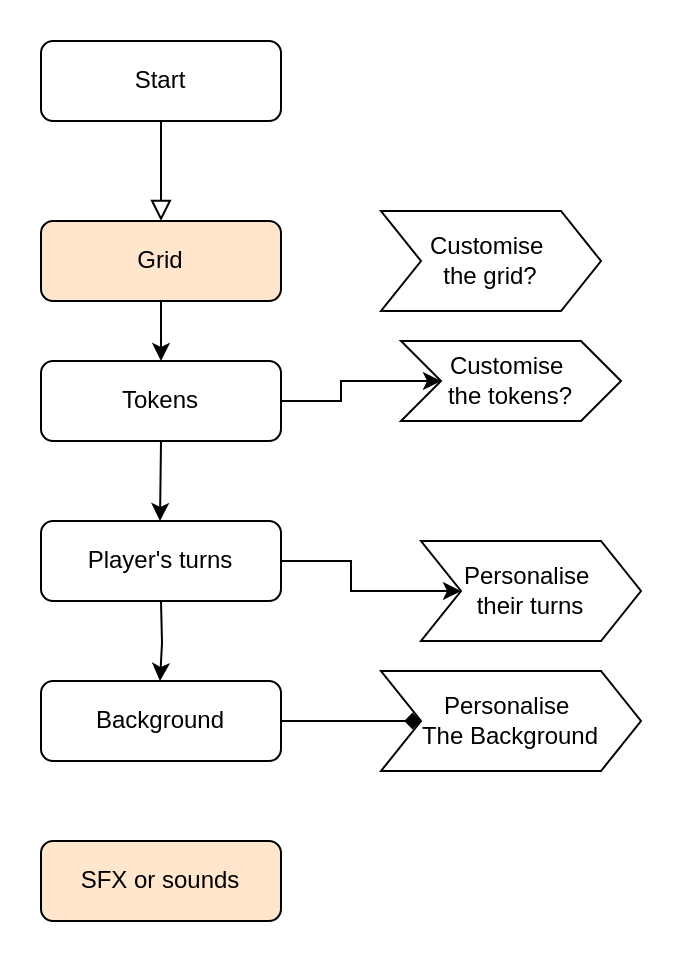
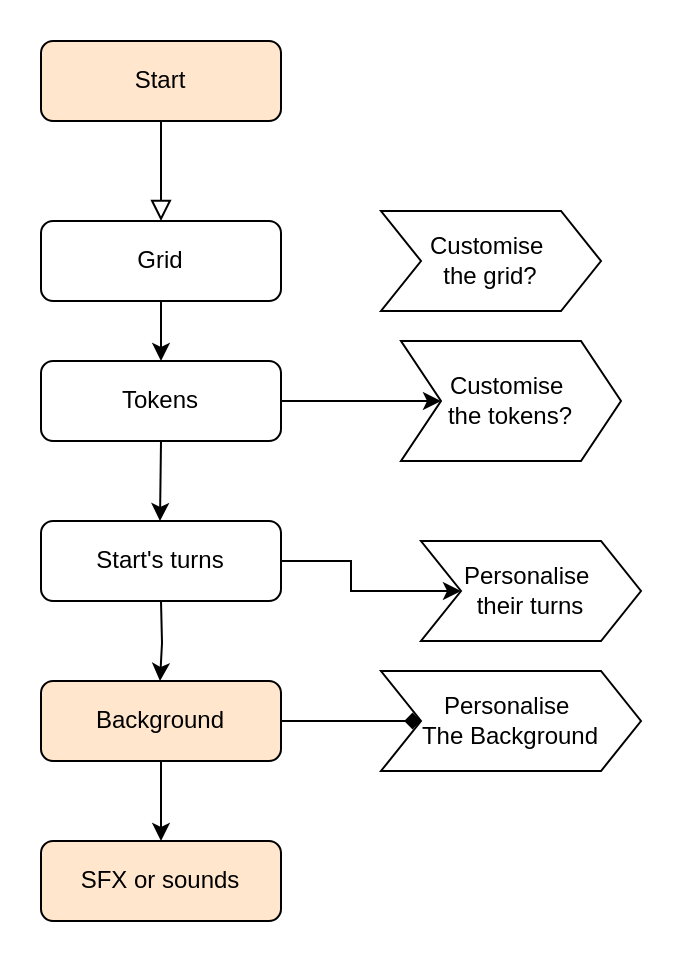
node "Start": fillcolor #ffffff -> #ffe6cc
node "Grid": fillcolor #ffe6cc -> #ffffff
node "Customise the tokens?": size 220x80 -> 220x120
node "Player's turns": label "Player's turns" -> "Start's turns"
node "Background": fillcolor #ffffff -> #ffe6cc
edge "Background" -> "SFX or sounds": added
